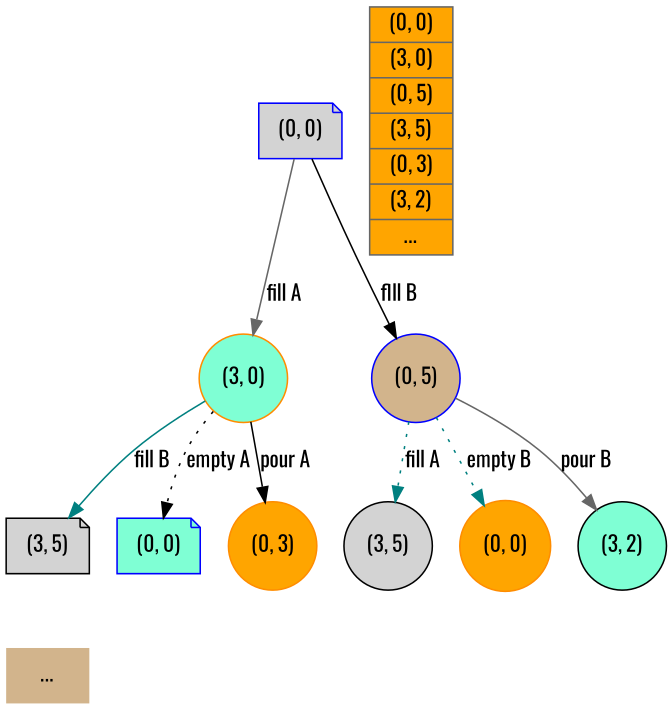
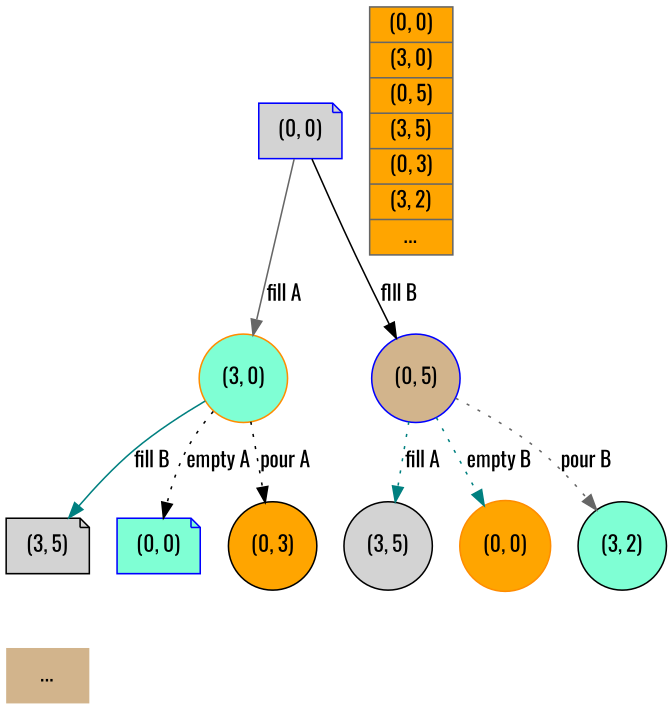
edge "(0, 5)" -> "(3, 2)": style solid -> dotted
edge "(3, 0)" -> "(0, 3)": style solid -> dotted
node "(0, 3)": color darkorange -> black
